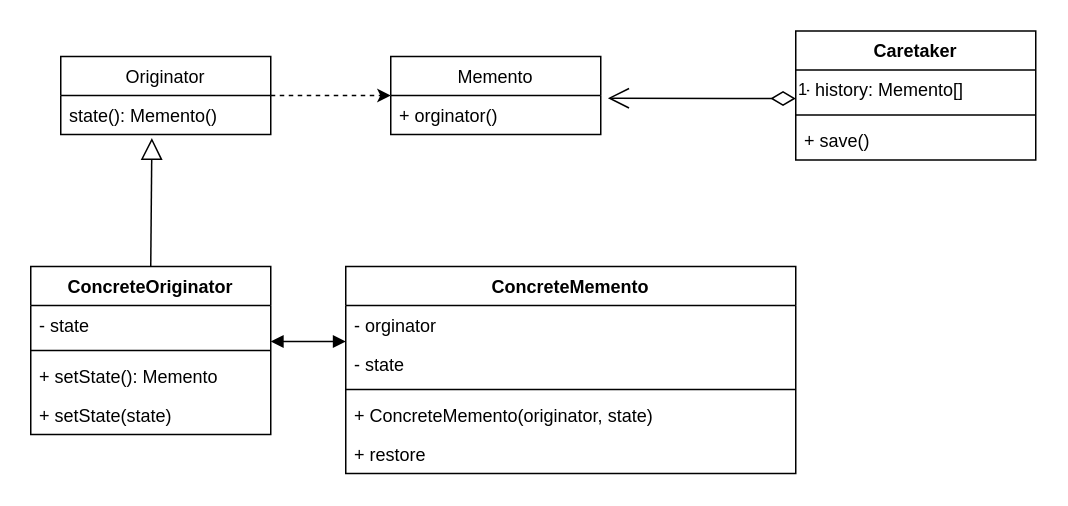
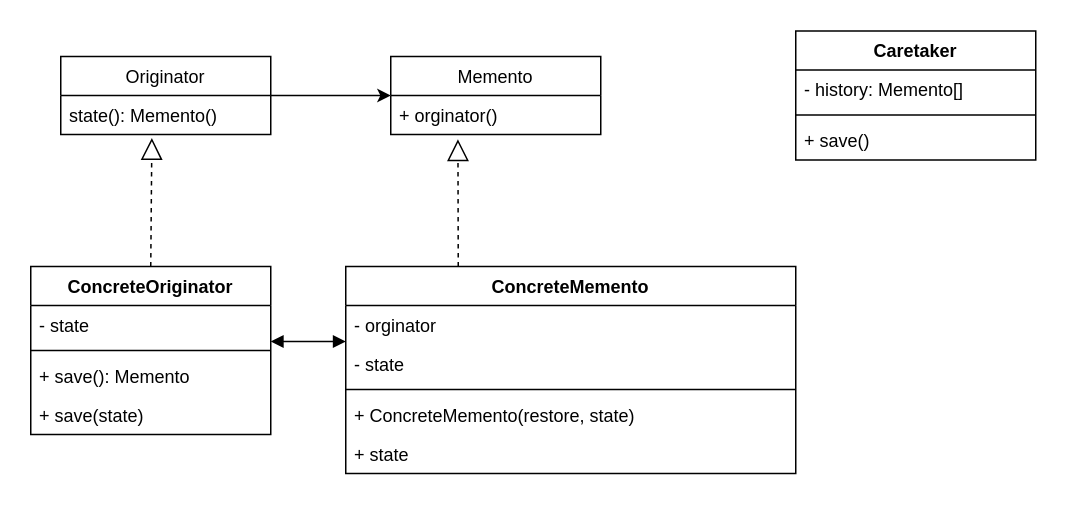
edge "Originator" -> "Memento": style dashed -> solid
edge "- history: Memento[]" -- "+ orginator()": removed, label "1"
edge "ConcreteOriginator" -> "state(): Memento()": style solid -> dashed
edge "ConcreteMemento" -> "+ orginator()": added
node "+ setState(): Memento": label "+ setState(): Memento" -> "+ save(): Memento"
node "+ setState(state)": label "+ setState(state)" -> "+ save(state)"
node "+ ConcreteMemento(originator, state)": label "+ ConcreteMemento(originator, state)" -> "+ ConcreteMemento(restore, state)"
node "+ restore": label "+ restore" -> "+ state"
